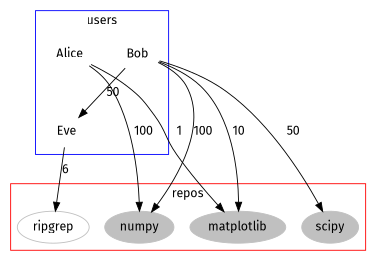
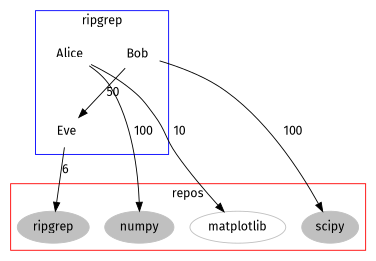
cluster "users": label "users" -> "ripgrep"
edge "Bob" -> "matplotlib": removed, label "10"
edge "Bob" -> "numpy": removed, label "100"
edge "Alice" -> "matplotlib": label "1" -> "10"
edge "Bob" -> "scipy": label "50" -> "100"
node "ripgrep": fillcolor white -> grey
node "matplotlib": fillcolor grey -> white
